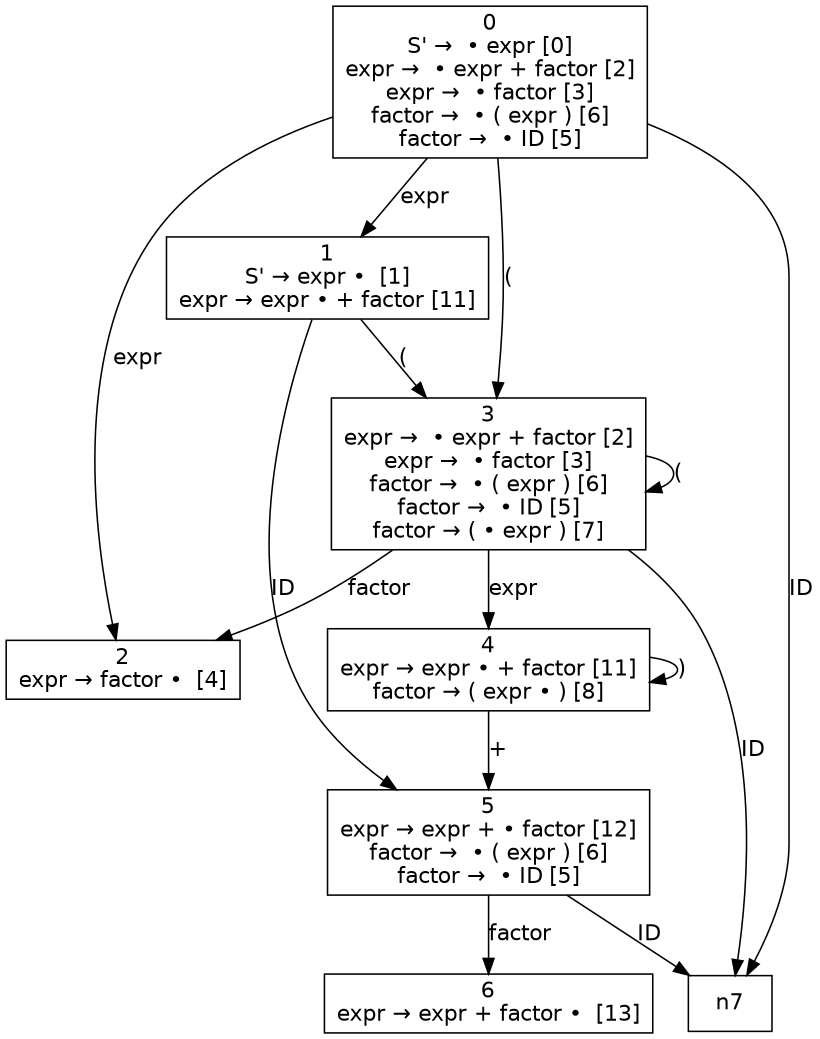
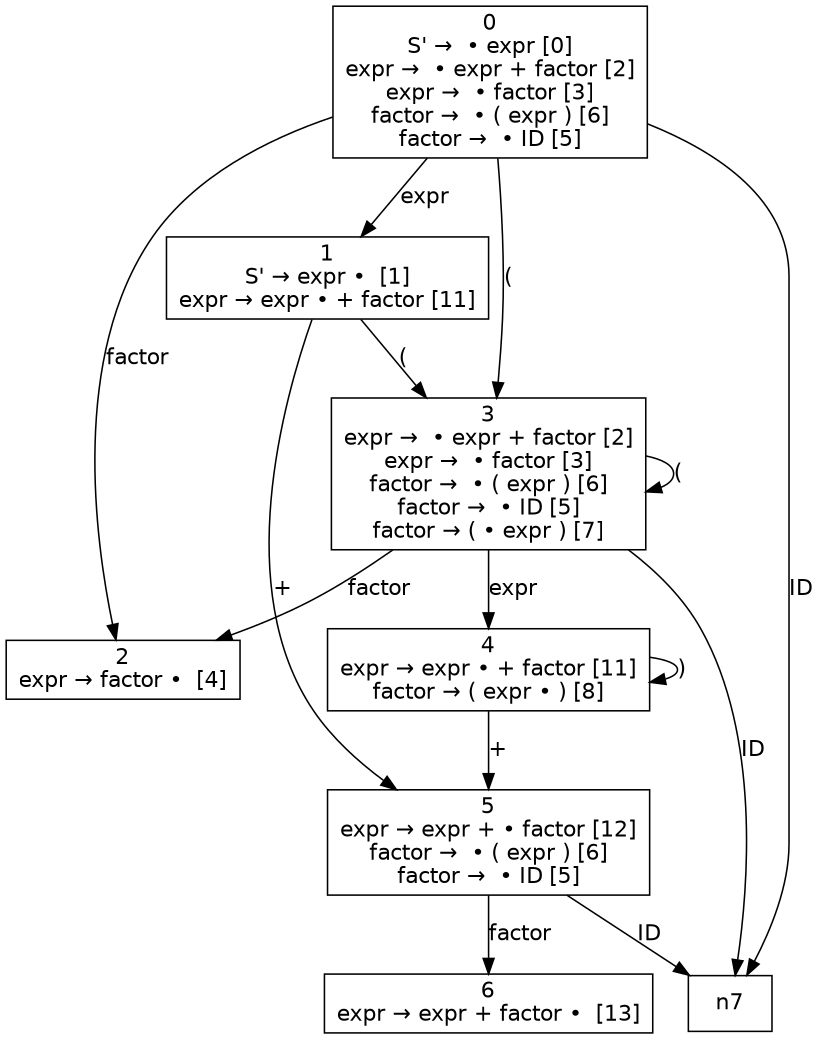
edge "0" -> "2": label "expr" -> "factor"
edge "1" -> "5": label "ID" -> "+"
